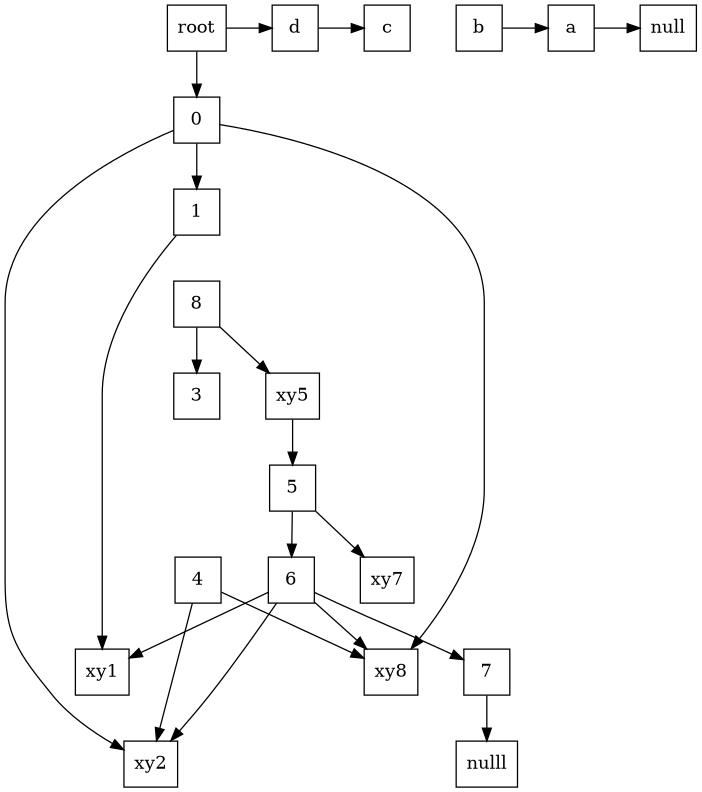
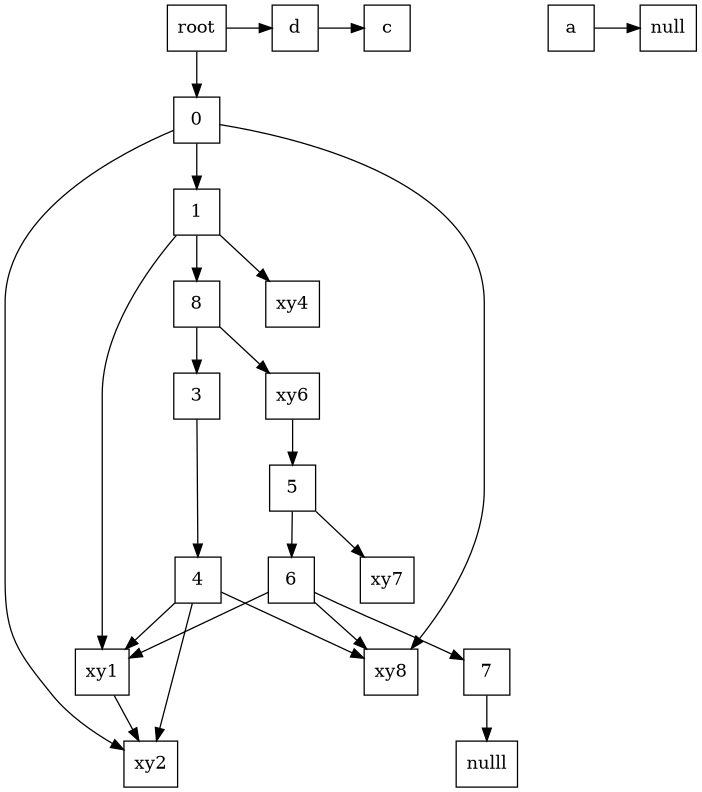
node "b": removed
edge "1" -> "8": added
node "xy4": added
node "xy5": label "xy5" -> "xy6"
edge "3" -> "4": added
edge "4" -> "xy1": added
edge "6" -> "xy2": now "xy1" -> "xy2"
